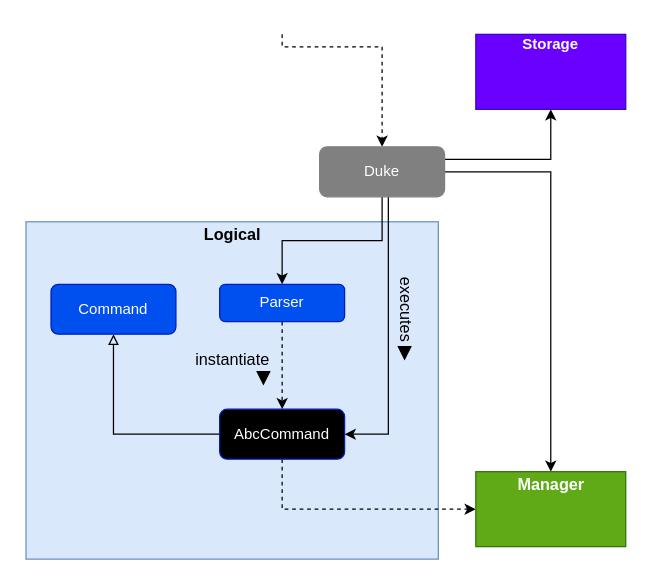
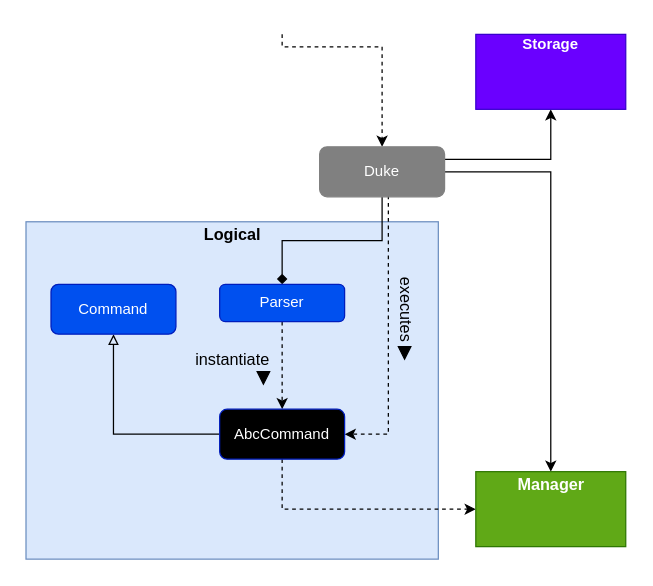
edge "Duke" -> "Parser": arrowhead classic -> diamond
edge "Duke" -> "AbcCommand": style solid -> dashed
